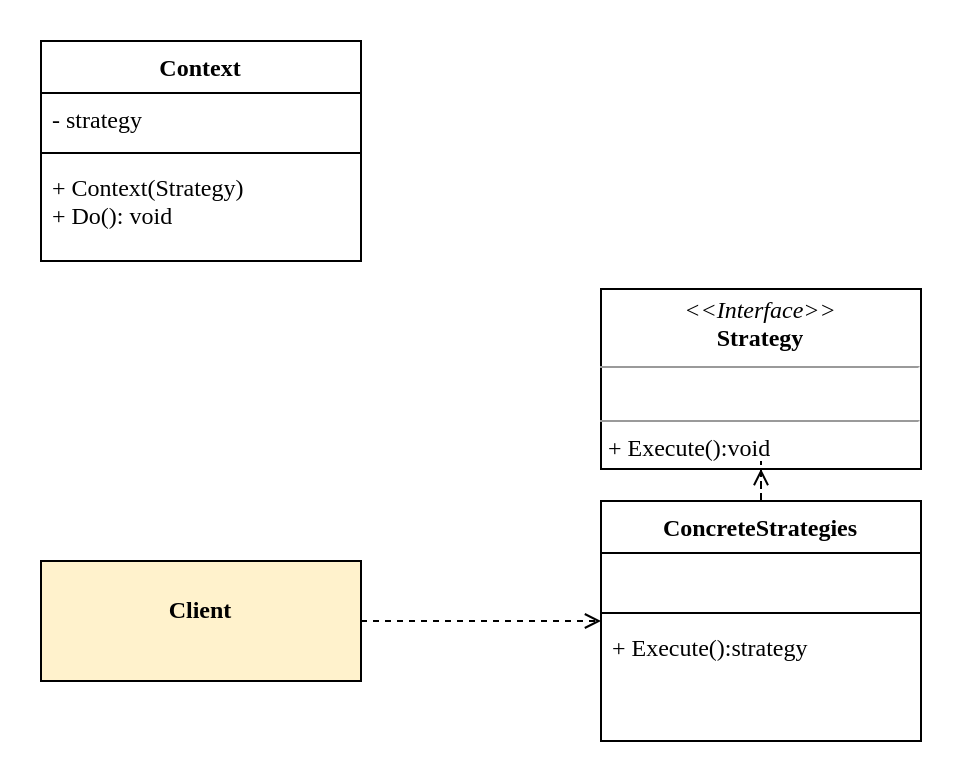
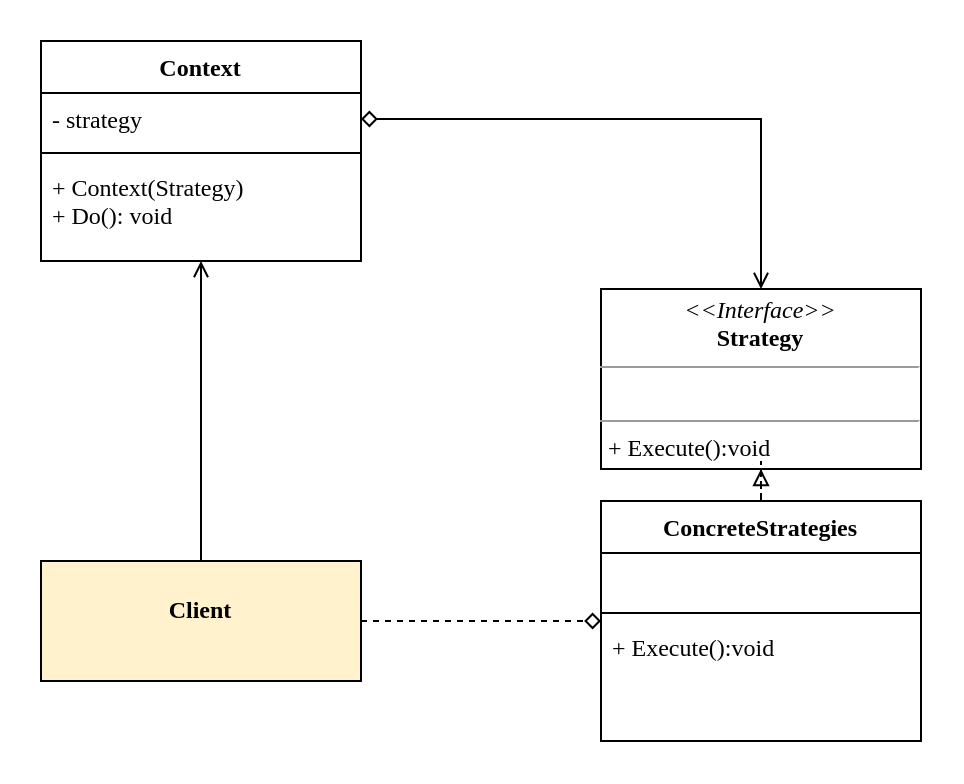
edge "- strategy" -- "<<Interface>> Strategy + Execute():void": added
edge "Client" -> "Context": added
edge "ConcreteStrategies" -> "<<Interface>> Strategy + Execute():void": arrowhead open -> block
edge "Client" -> "ConcreteStrategies": arrowhead open -> diamond
node "+ Execute():strategy": label "+ Execute():strategy" -> "+ Execute():void"
